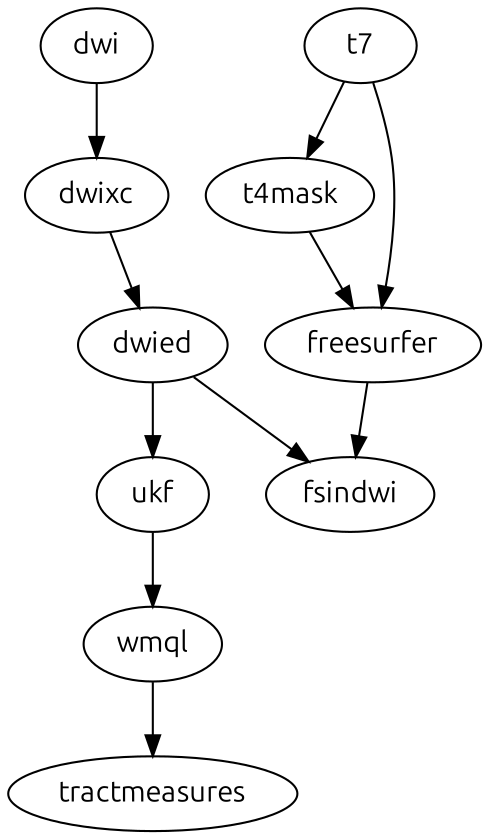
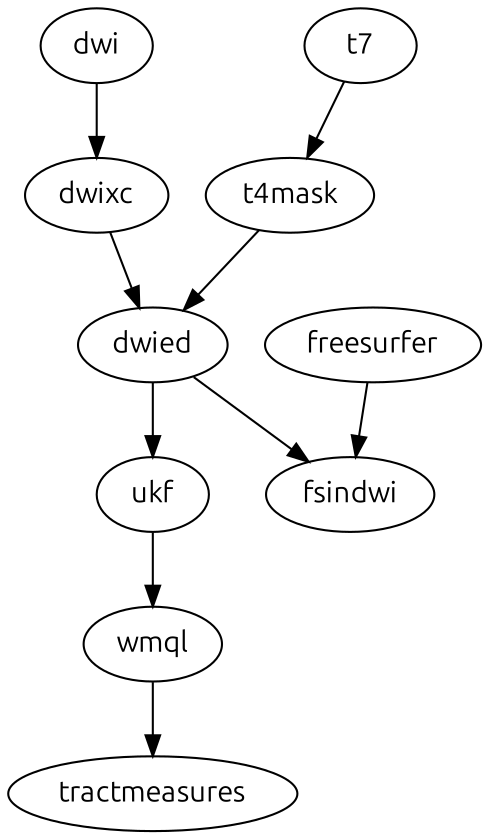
edge "t7" -> "freesurfer": removed
edge "t4mask" -> "freesurfer": now "t4mask" -> "dwied"
